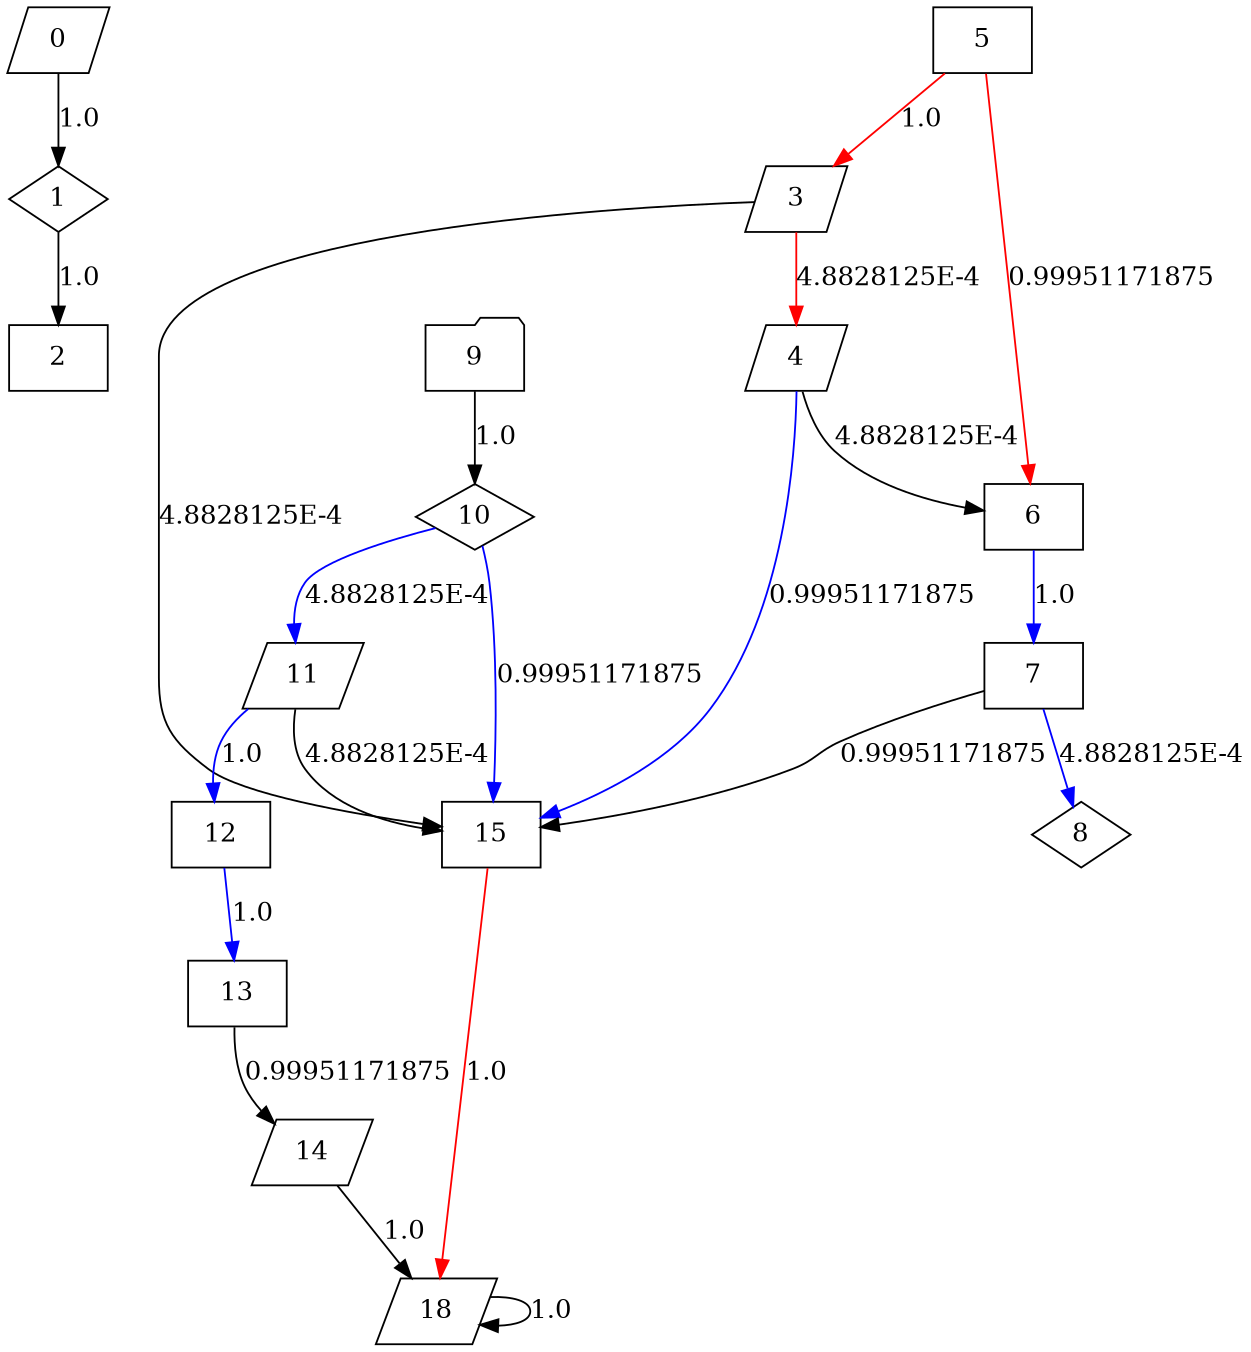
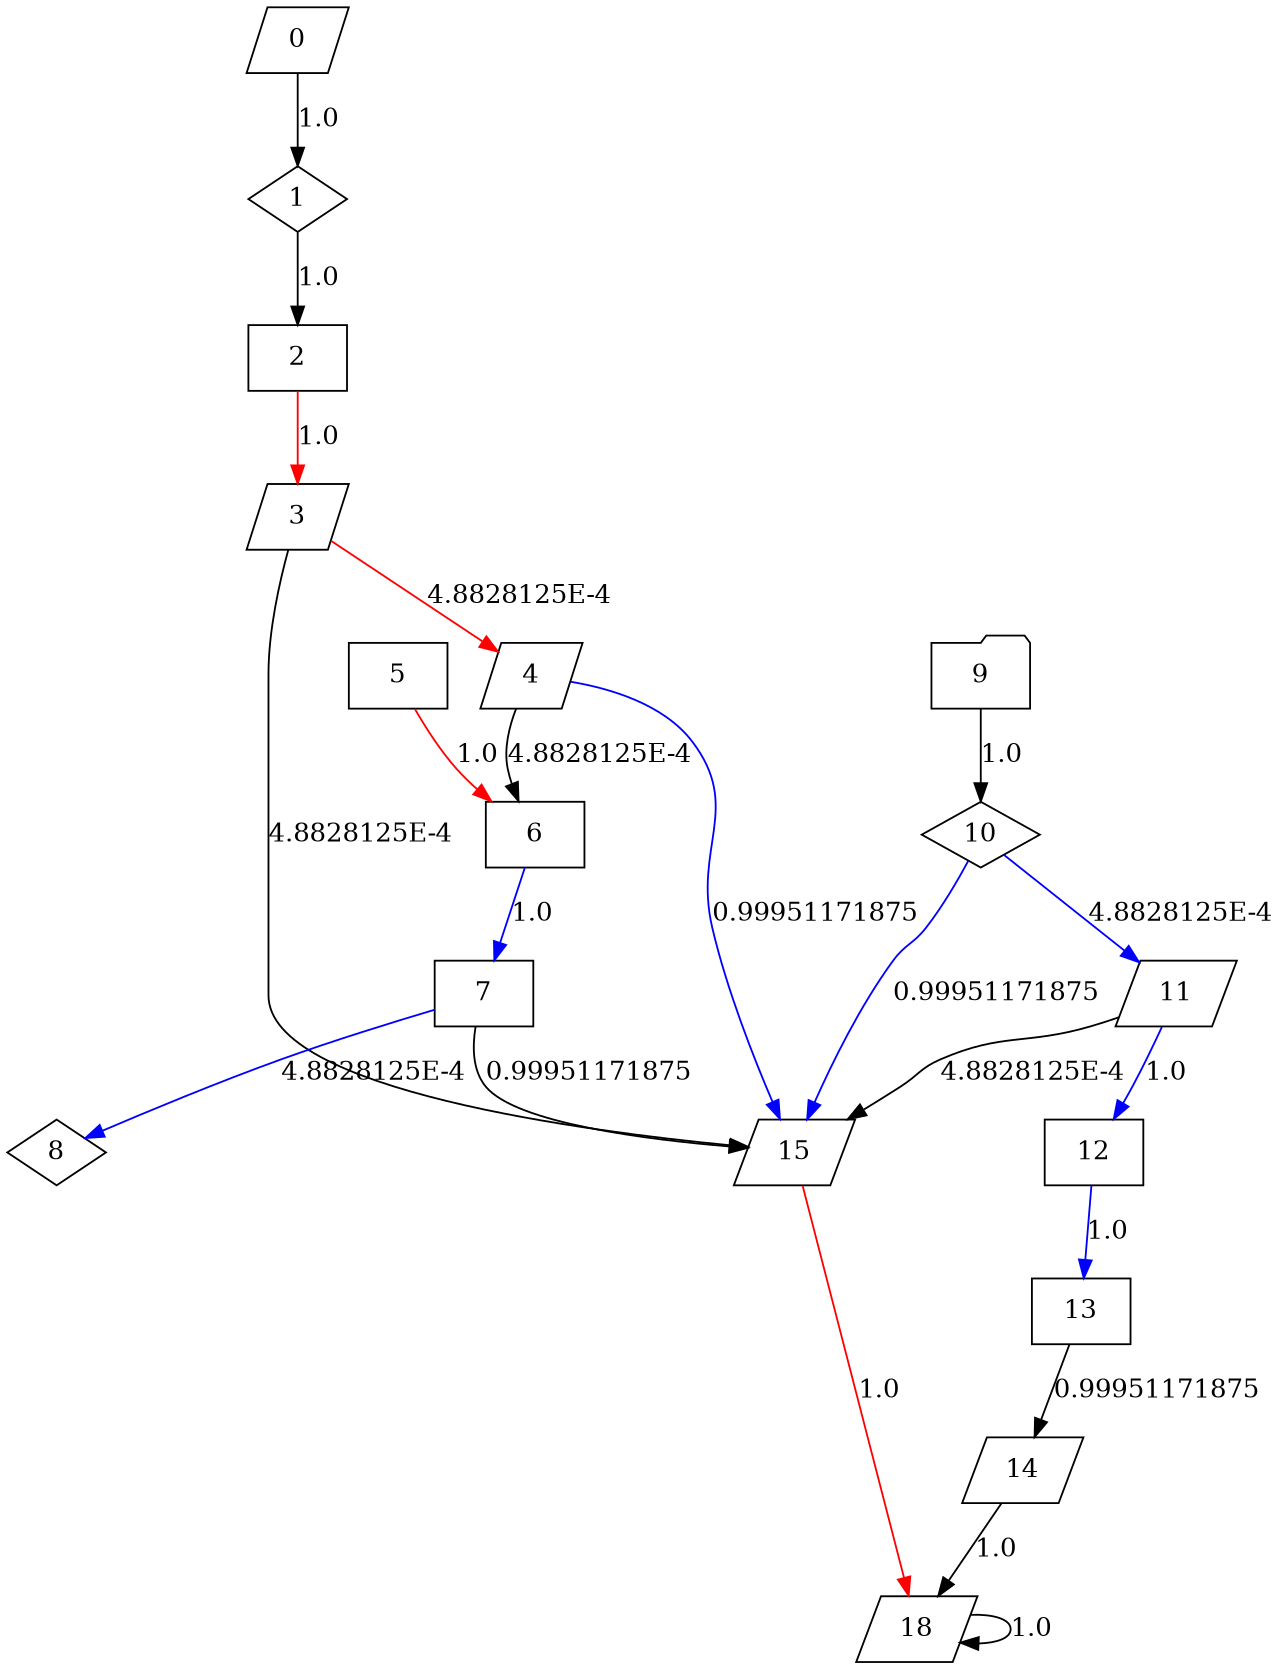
edge "5" -> "3": now "2" -> "3"
edge "5" -> "6": label "0.99951171875" -> "1.0"
node "15": shape box -> parallelogram
